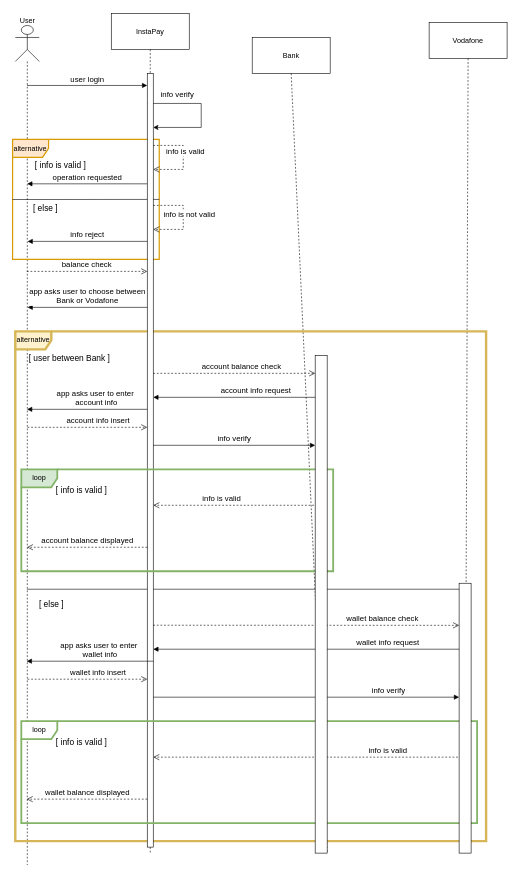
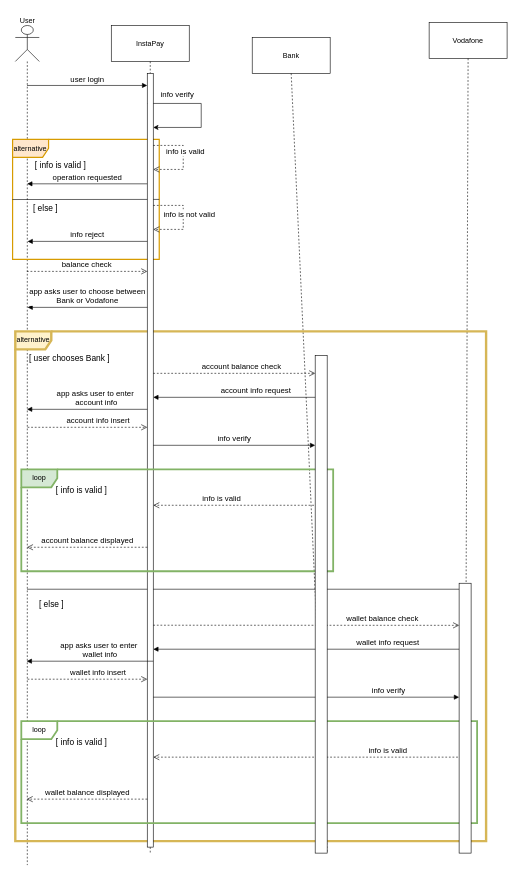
node "InstaPay": moved (150, 32) -> (150, 44)
node "[ user between Bank ]": label "[ user between Bank ]" -> "[ user chooses Bank ]"
